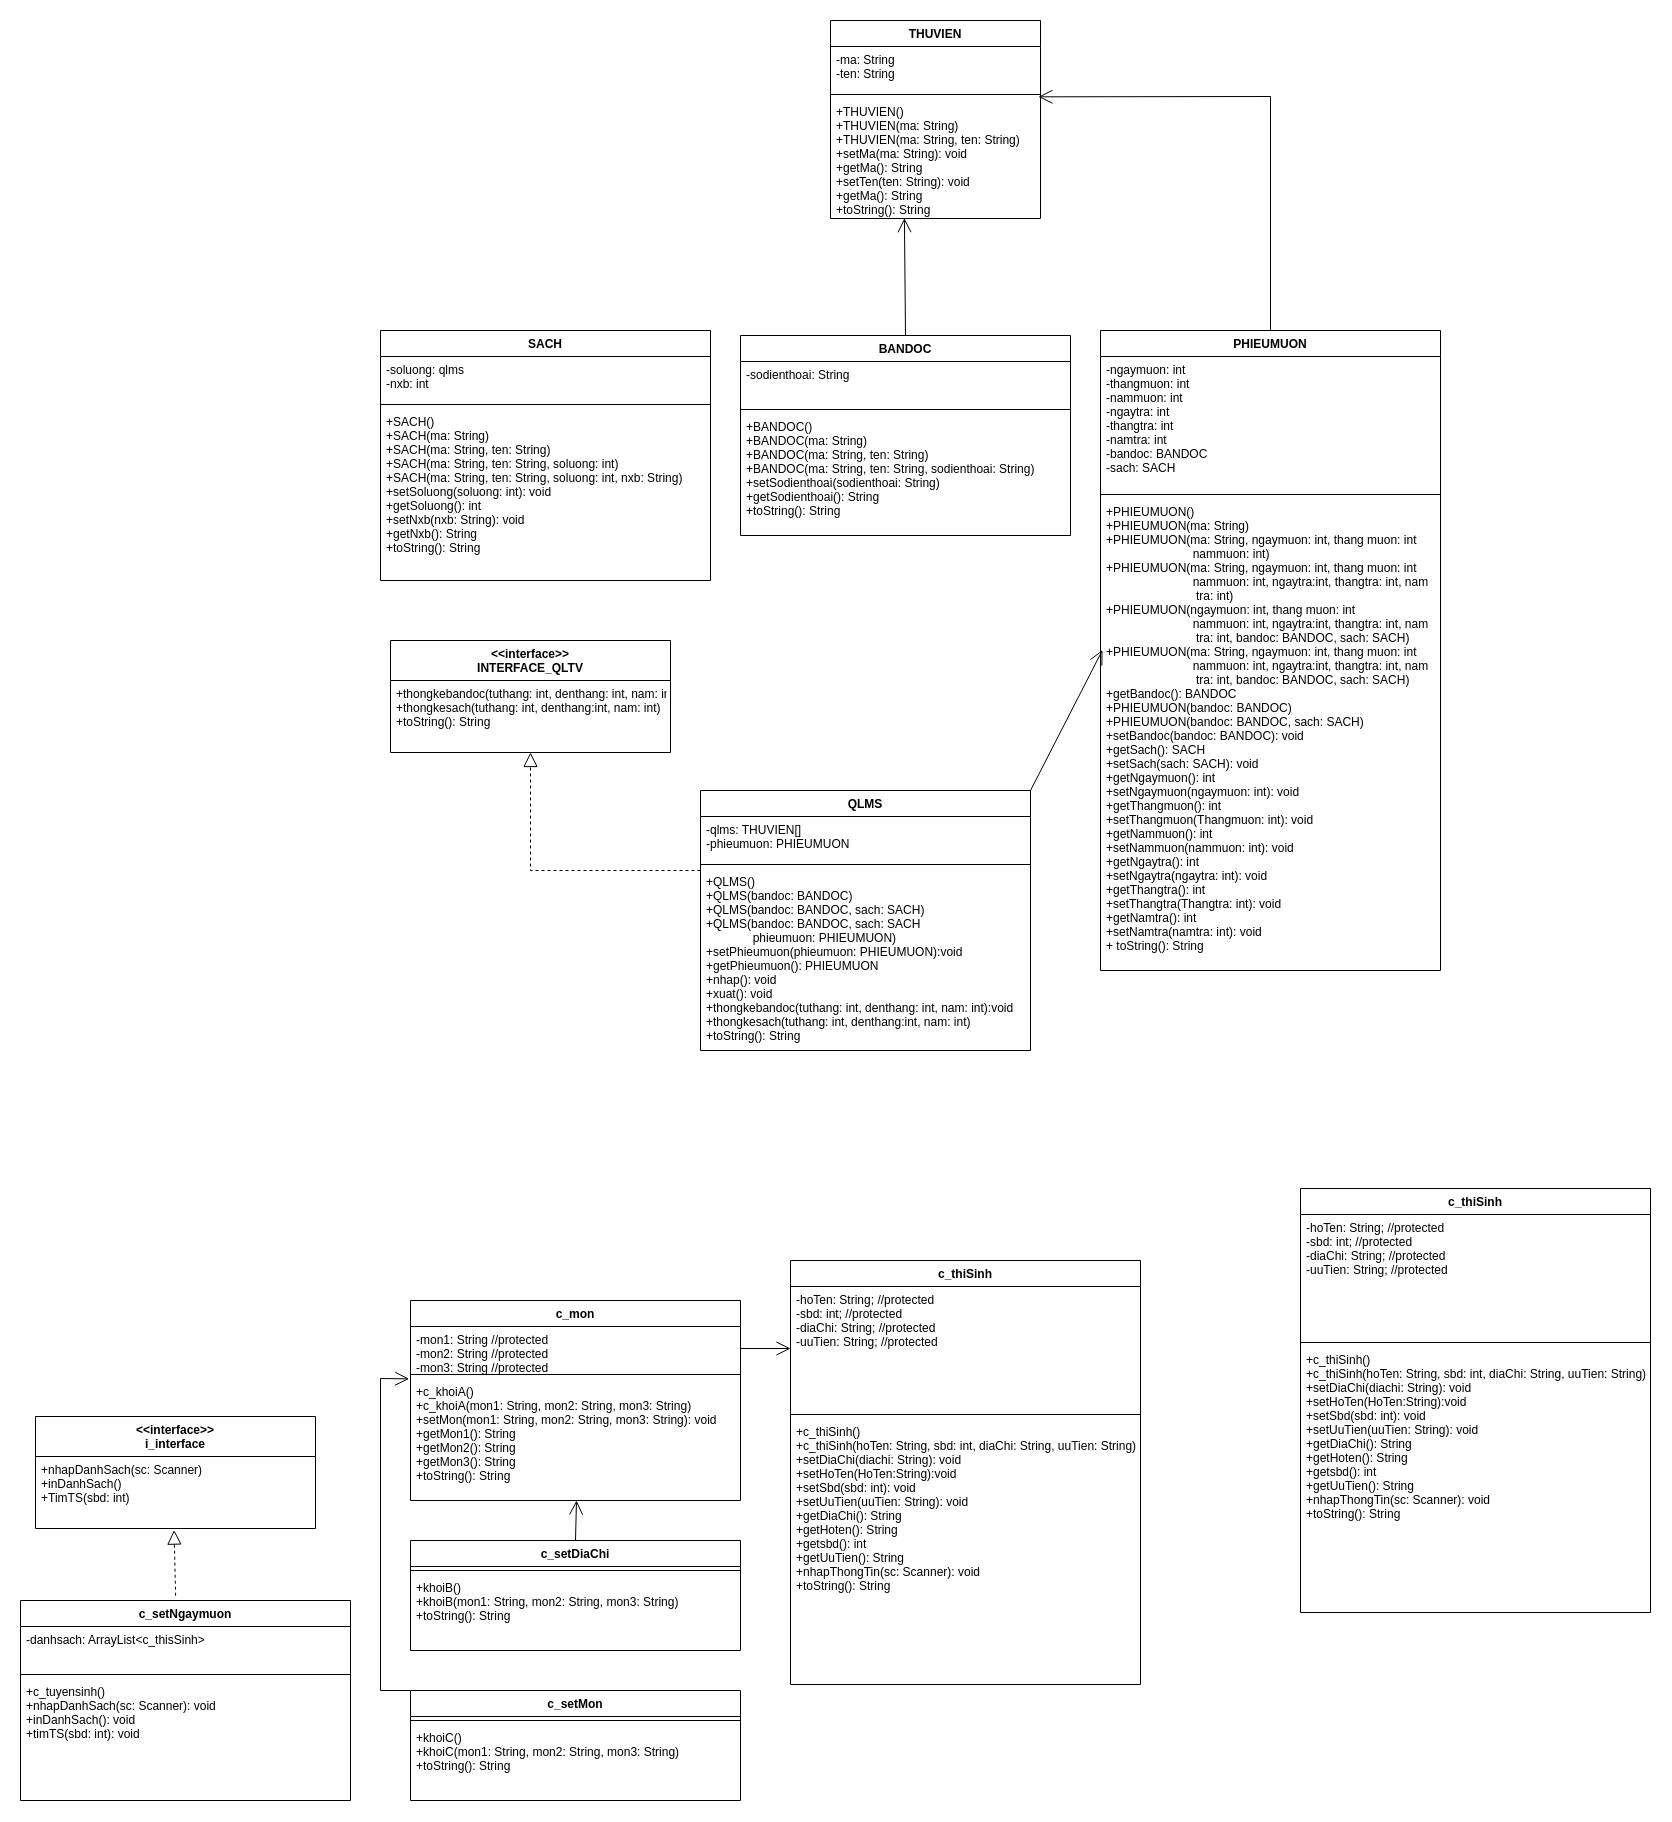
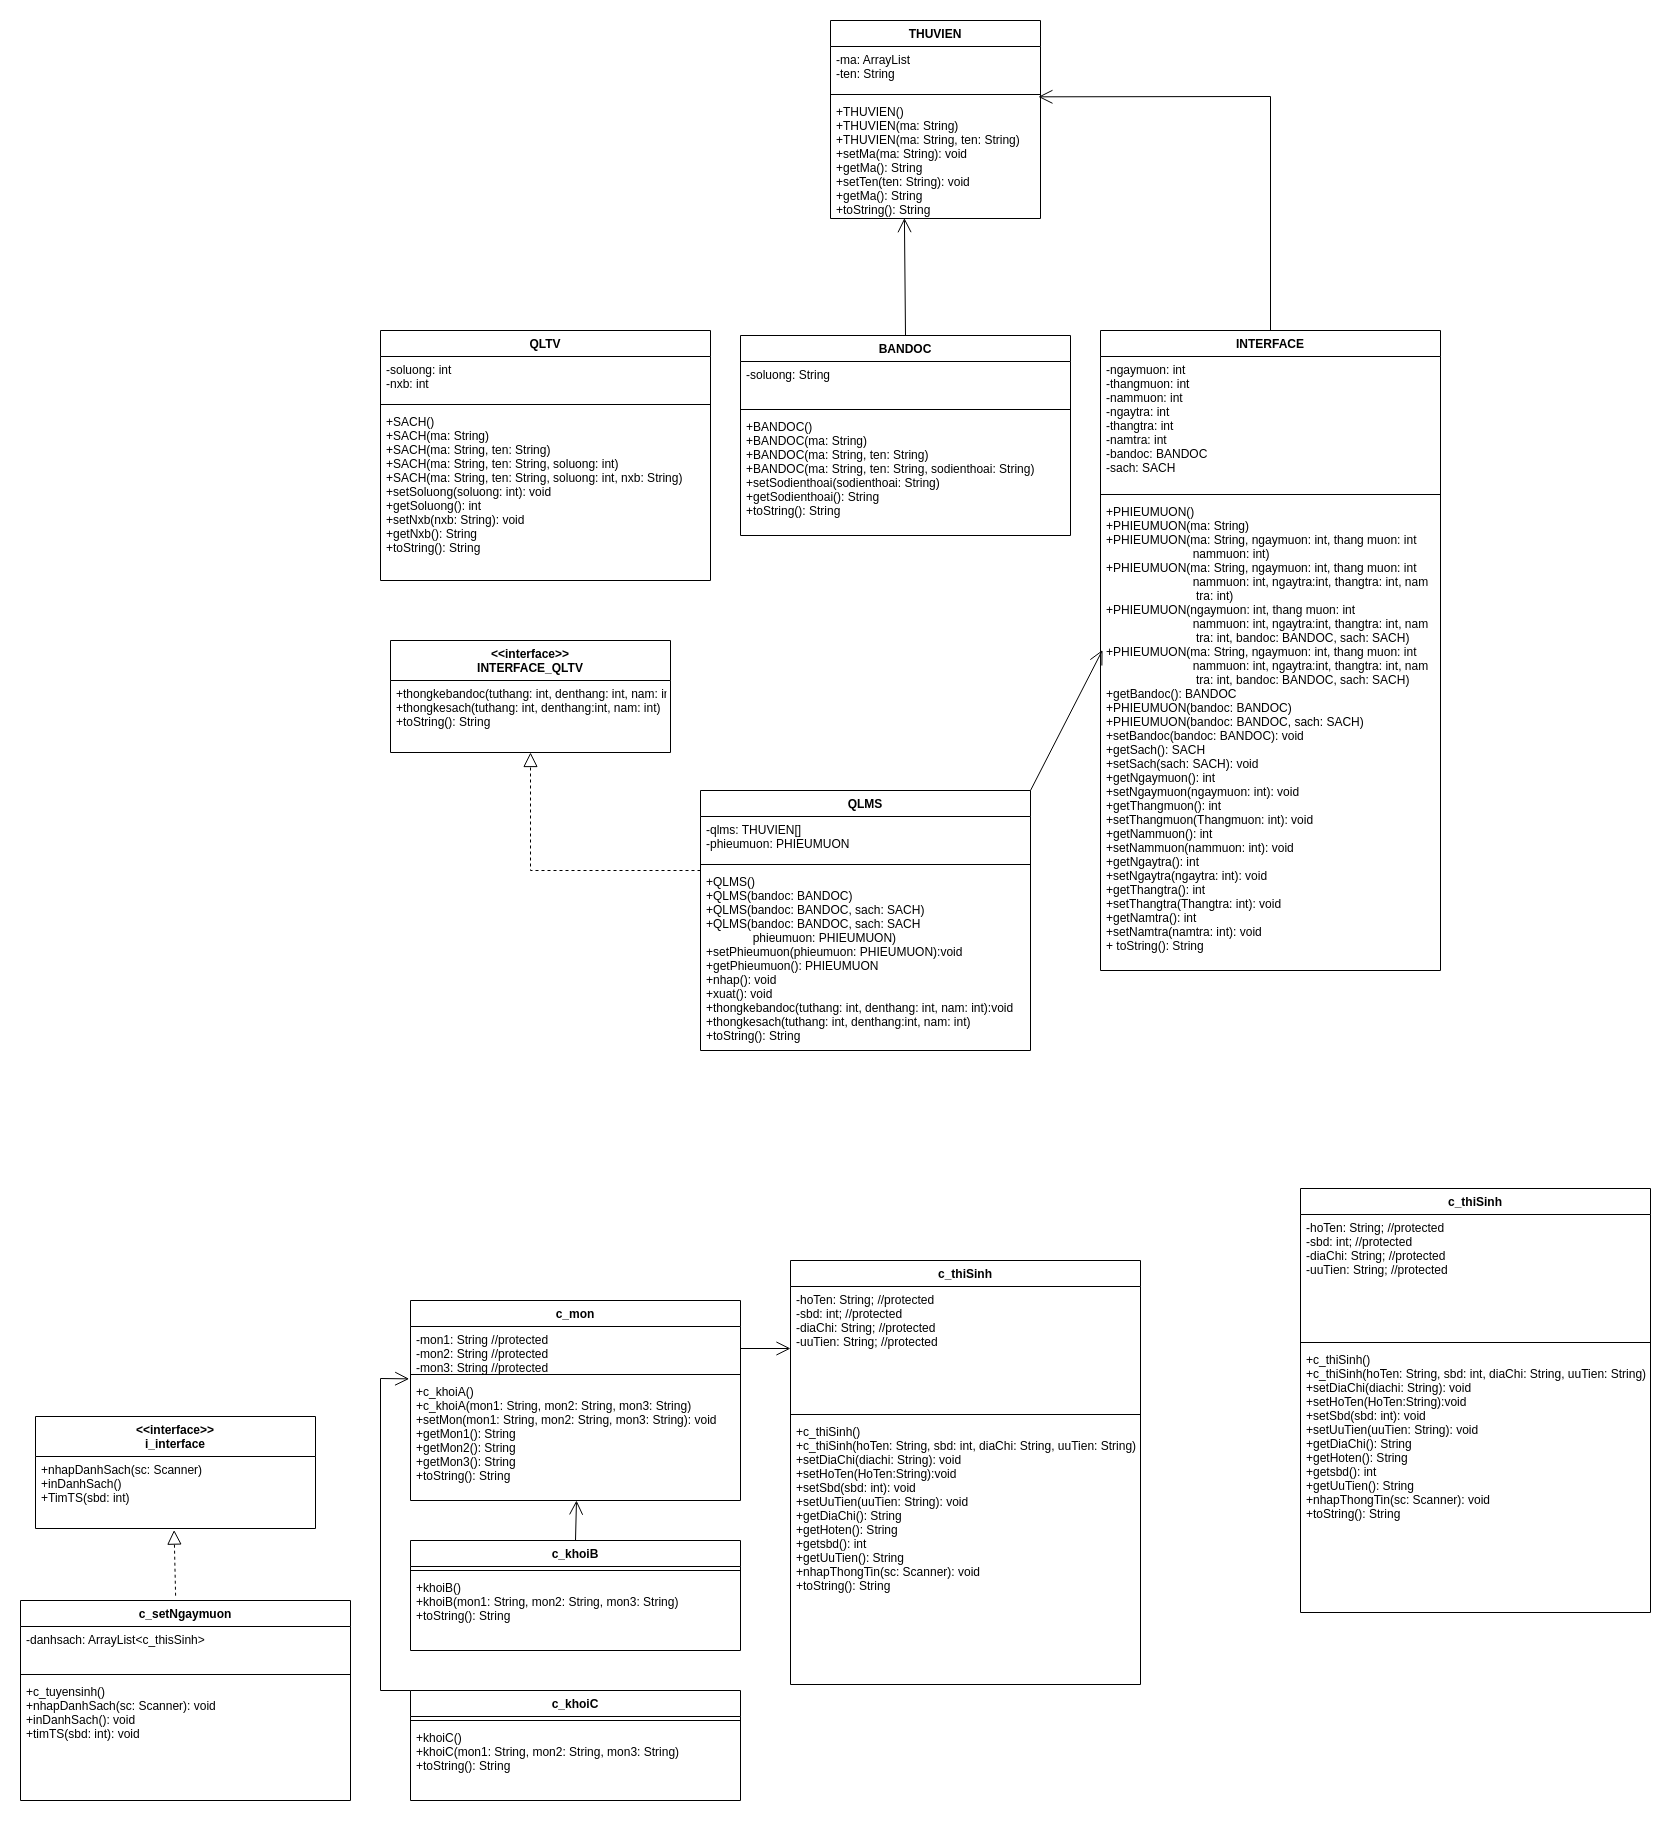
node "-ma: String -ten: String": label "-ma: String -ten: String" -> "-ma: ArrayList -ten: String"
node "SACH": label "SACH" -> "QLTV"
node "PHIEUMUON": label "PHIEUMUON" -> "INTERFACE"
node "-soluong: qlms -nxb: int": label "-soluong: qlms -nxb: int" -> "-soluong: int -nxb: int"
node "-sodienthoai: String": label "-sodienthoai: String" -> "-soluong: String"
node "c_setDiaChi": label "c_setDiaChi" -> "c_khoiB"
node "c_setMon": label "c_setMon" -> "c_khoiC"
